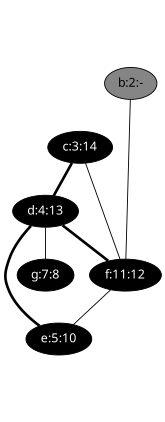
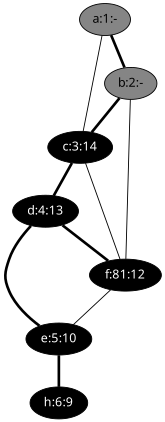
node "a:1:-": added
edge "b:2:-" -- "c:3:14": added
node "g:7:8": removed
node "f:11:12": label "f:11:12" -> "f:81:12"
node "h:6:9": added
